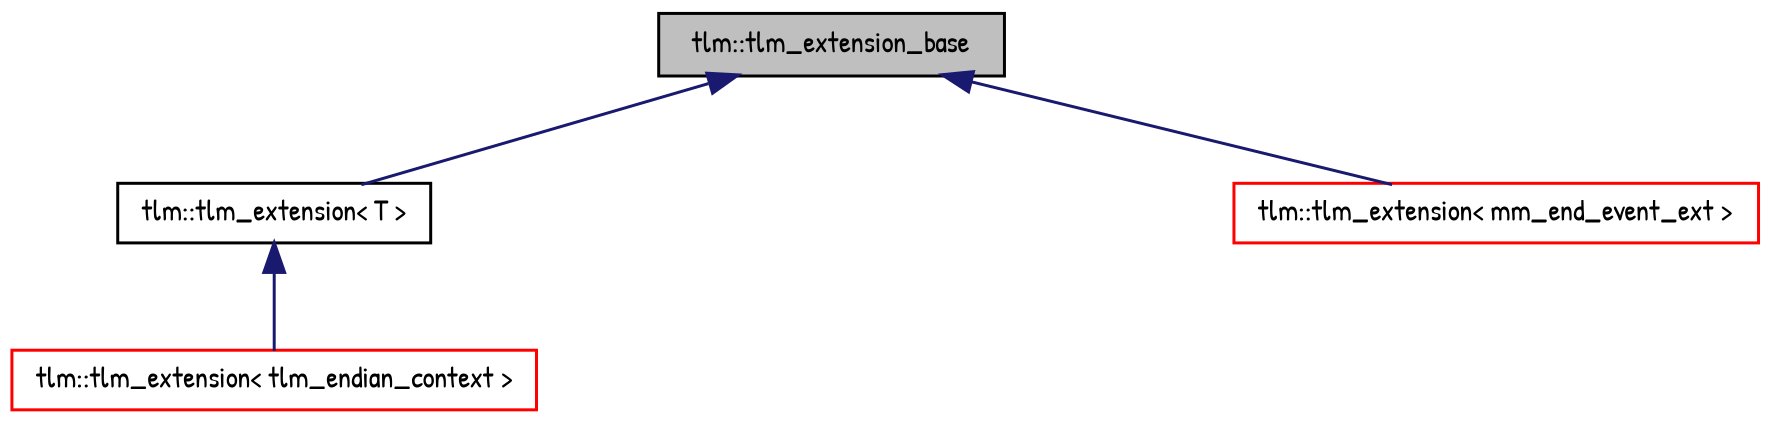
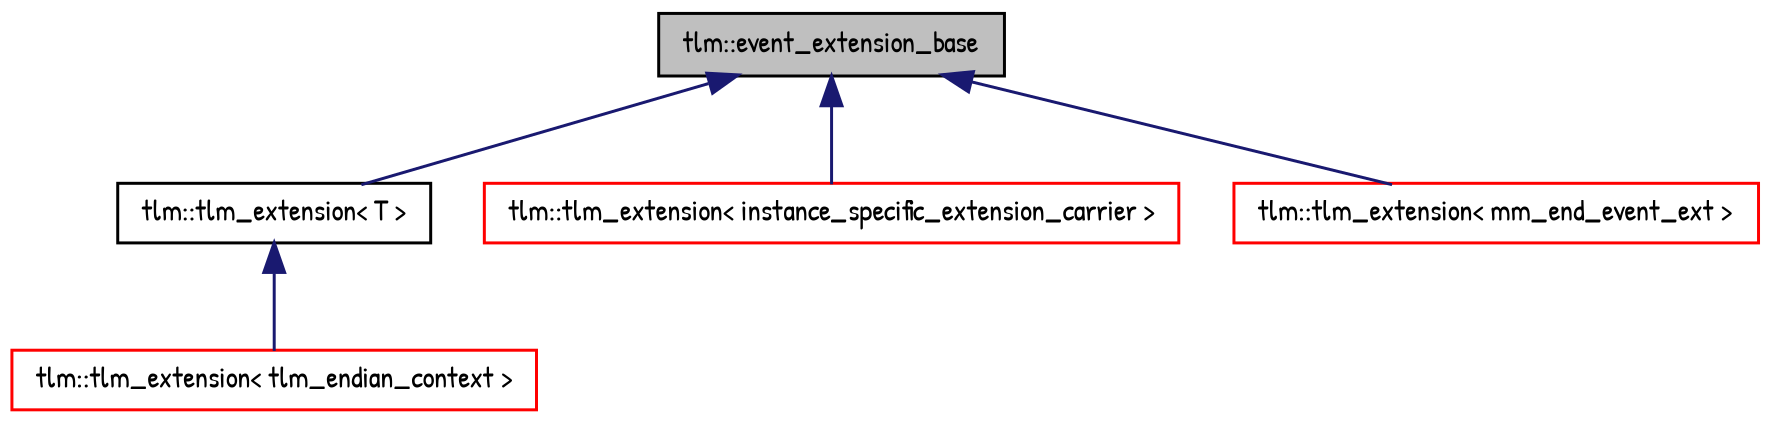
node "tlm::tlm_extension_base": label "tlm::tlm_extension_base" -> "tlm::event_extension_base"
node "tlm::tlm_extension< instance_specific_extension_carrier >": added
